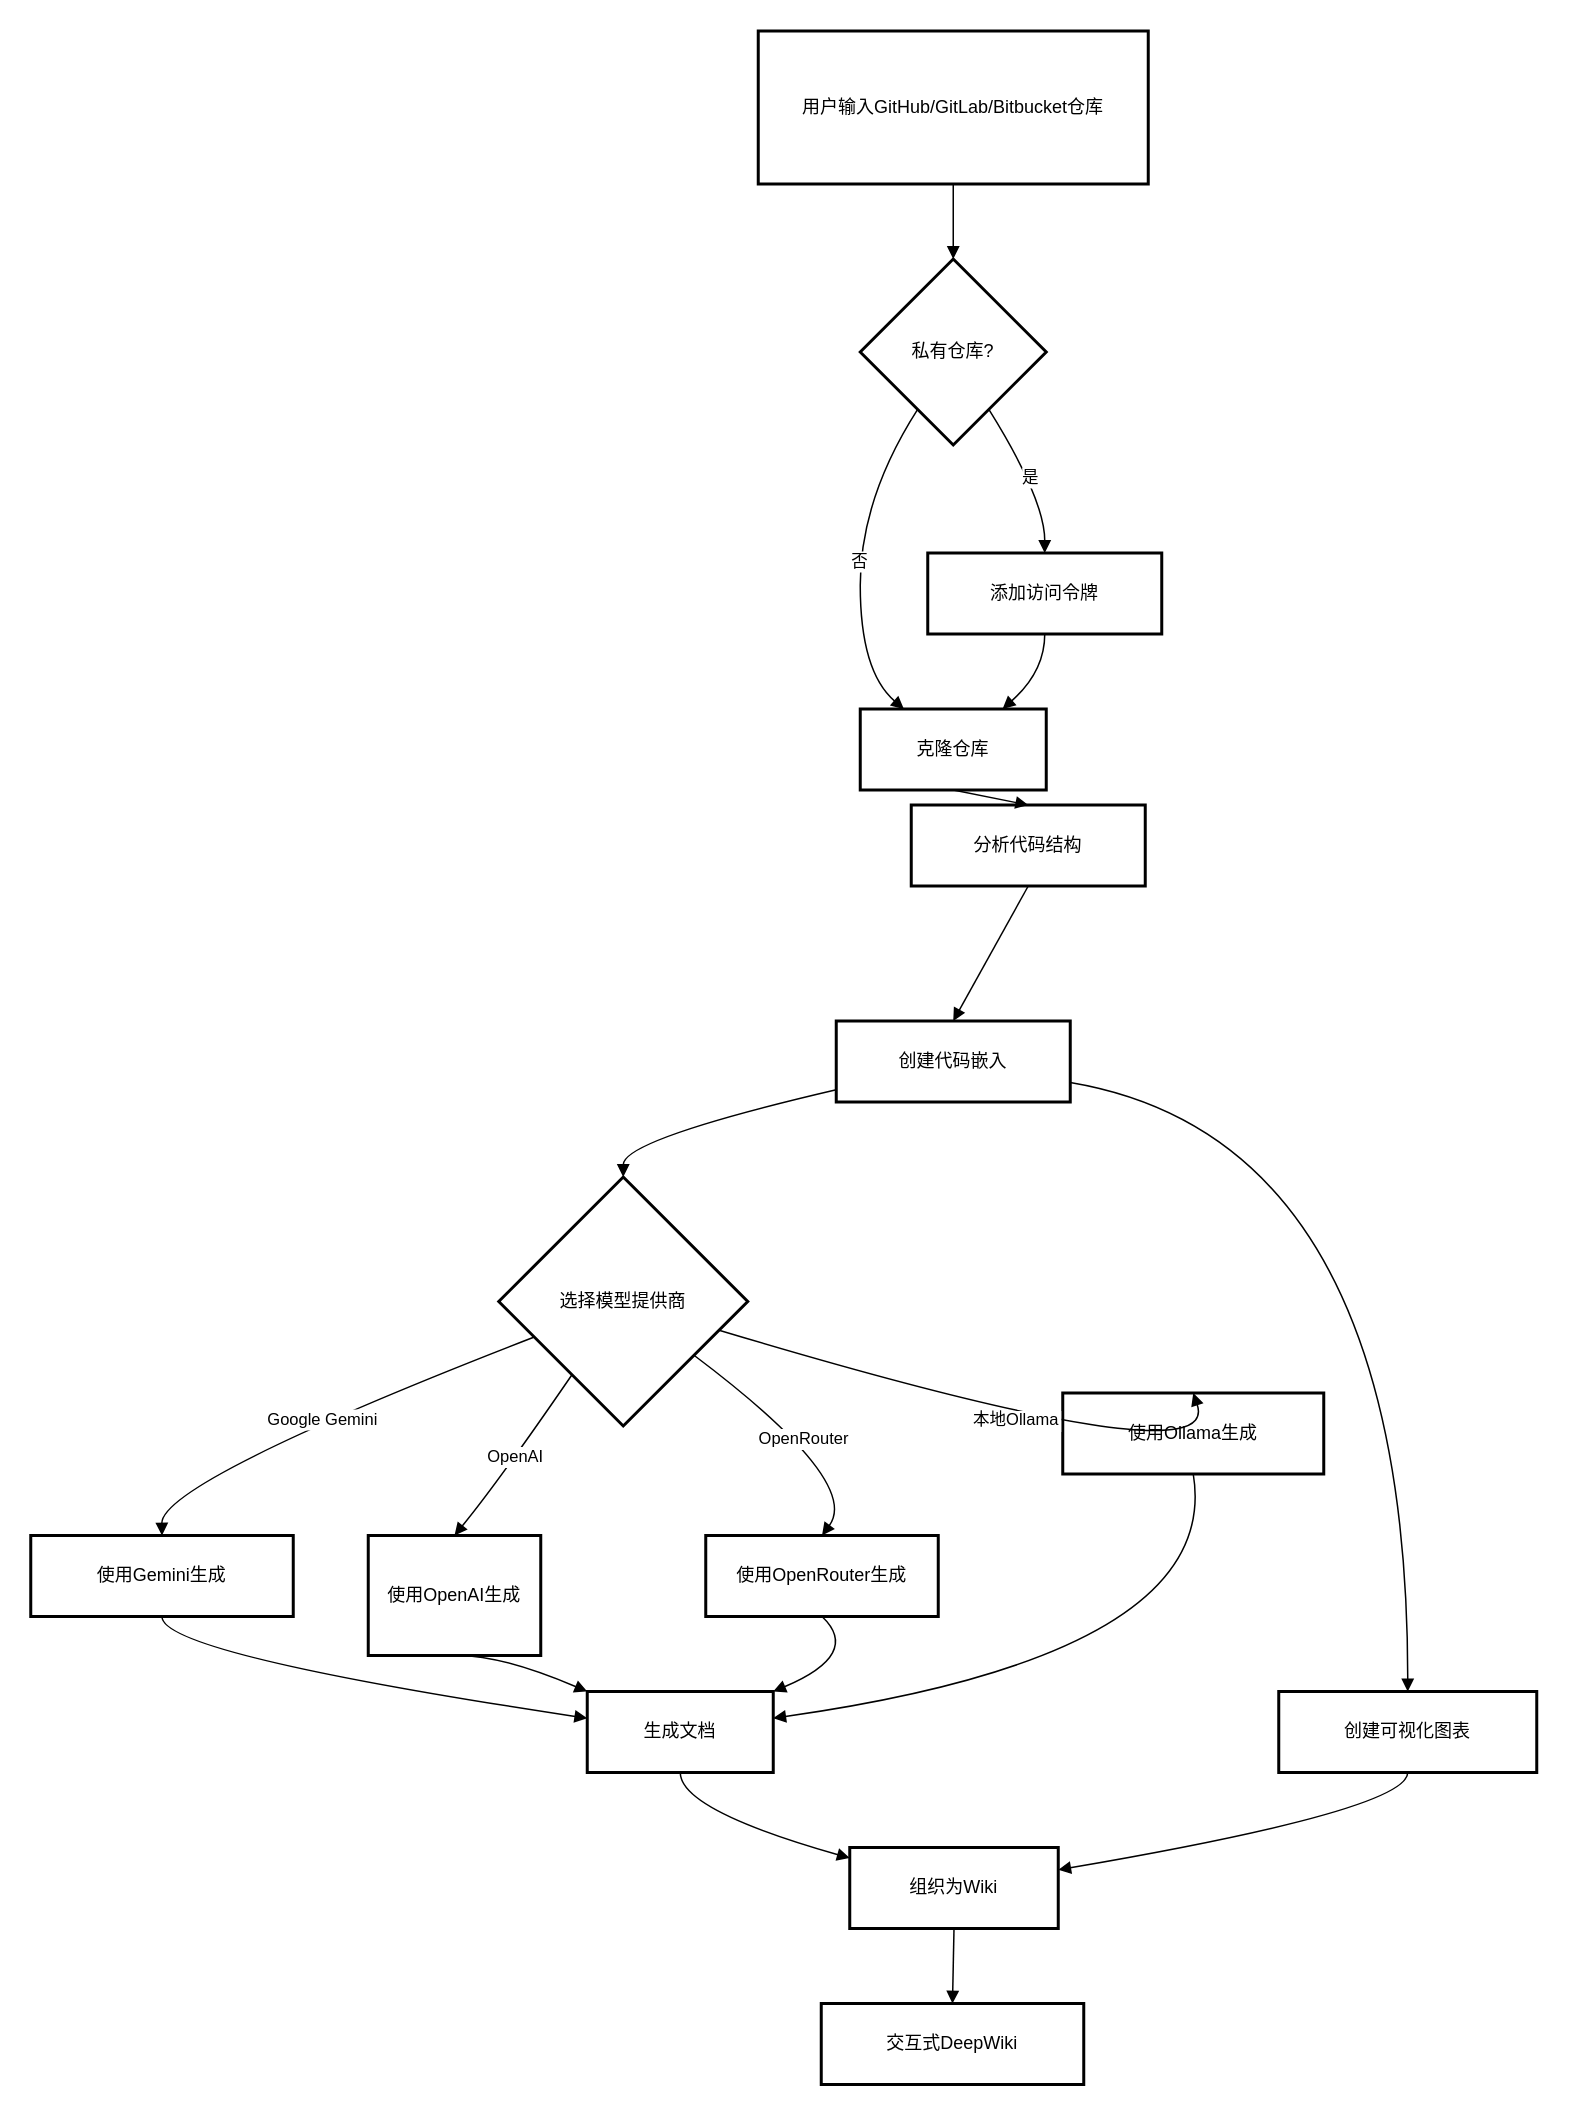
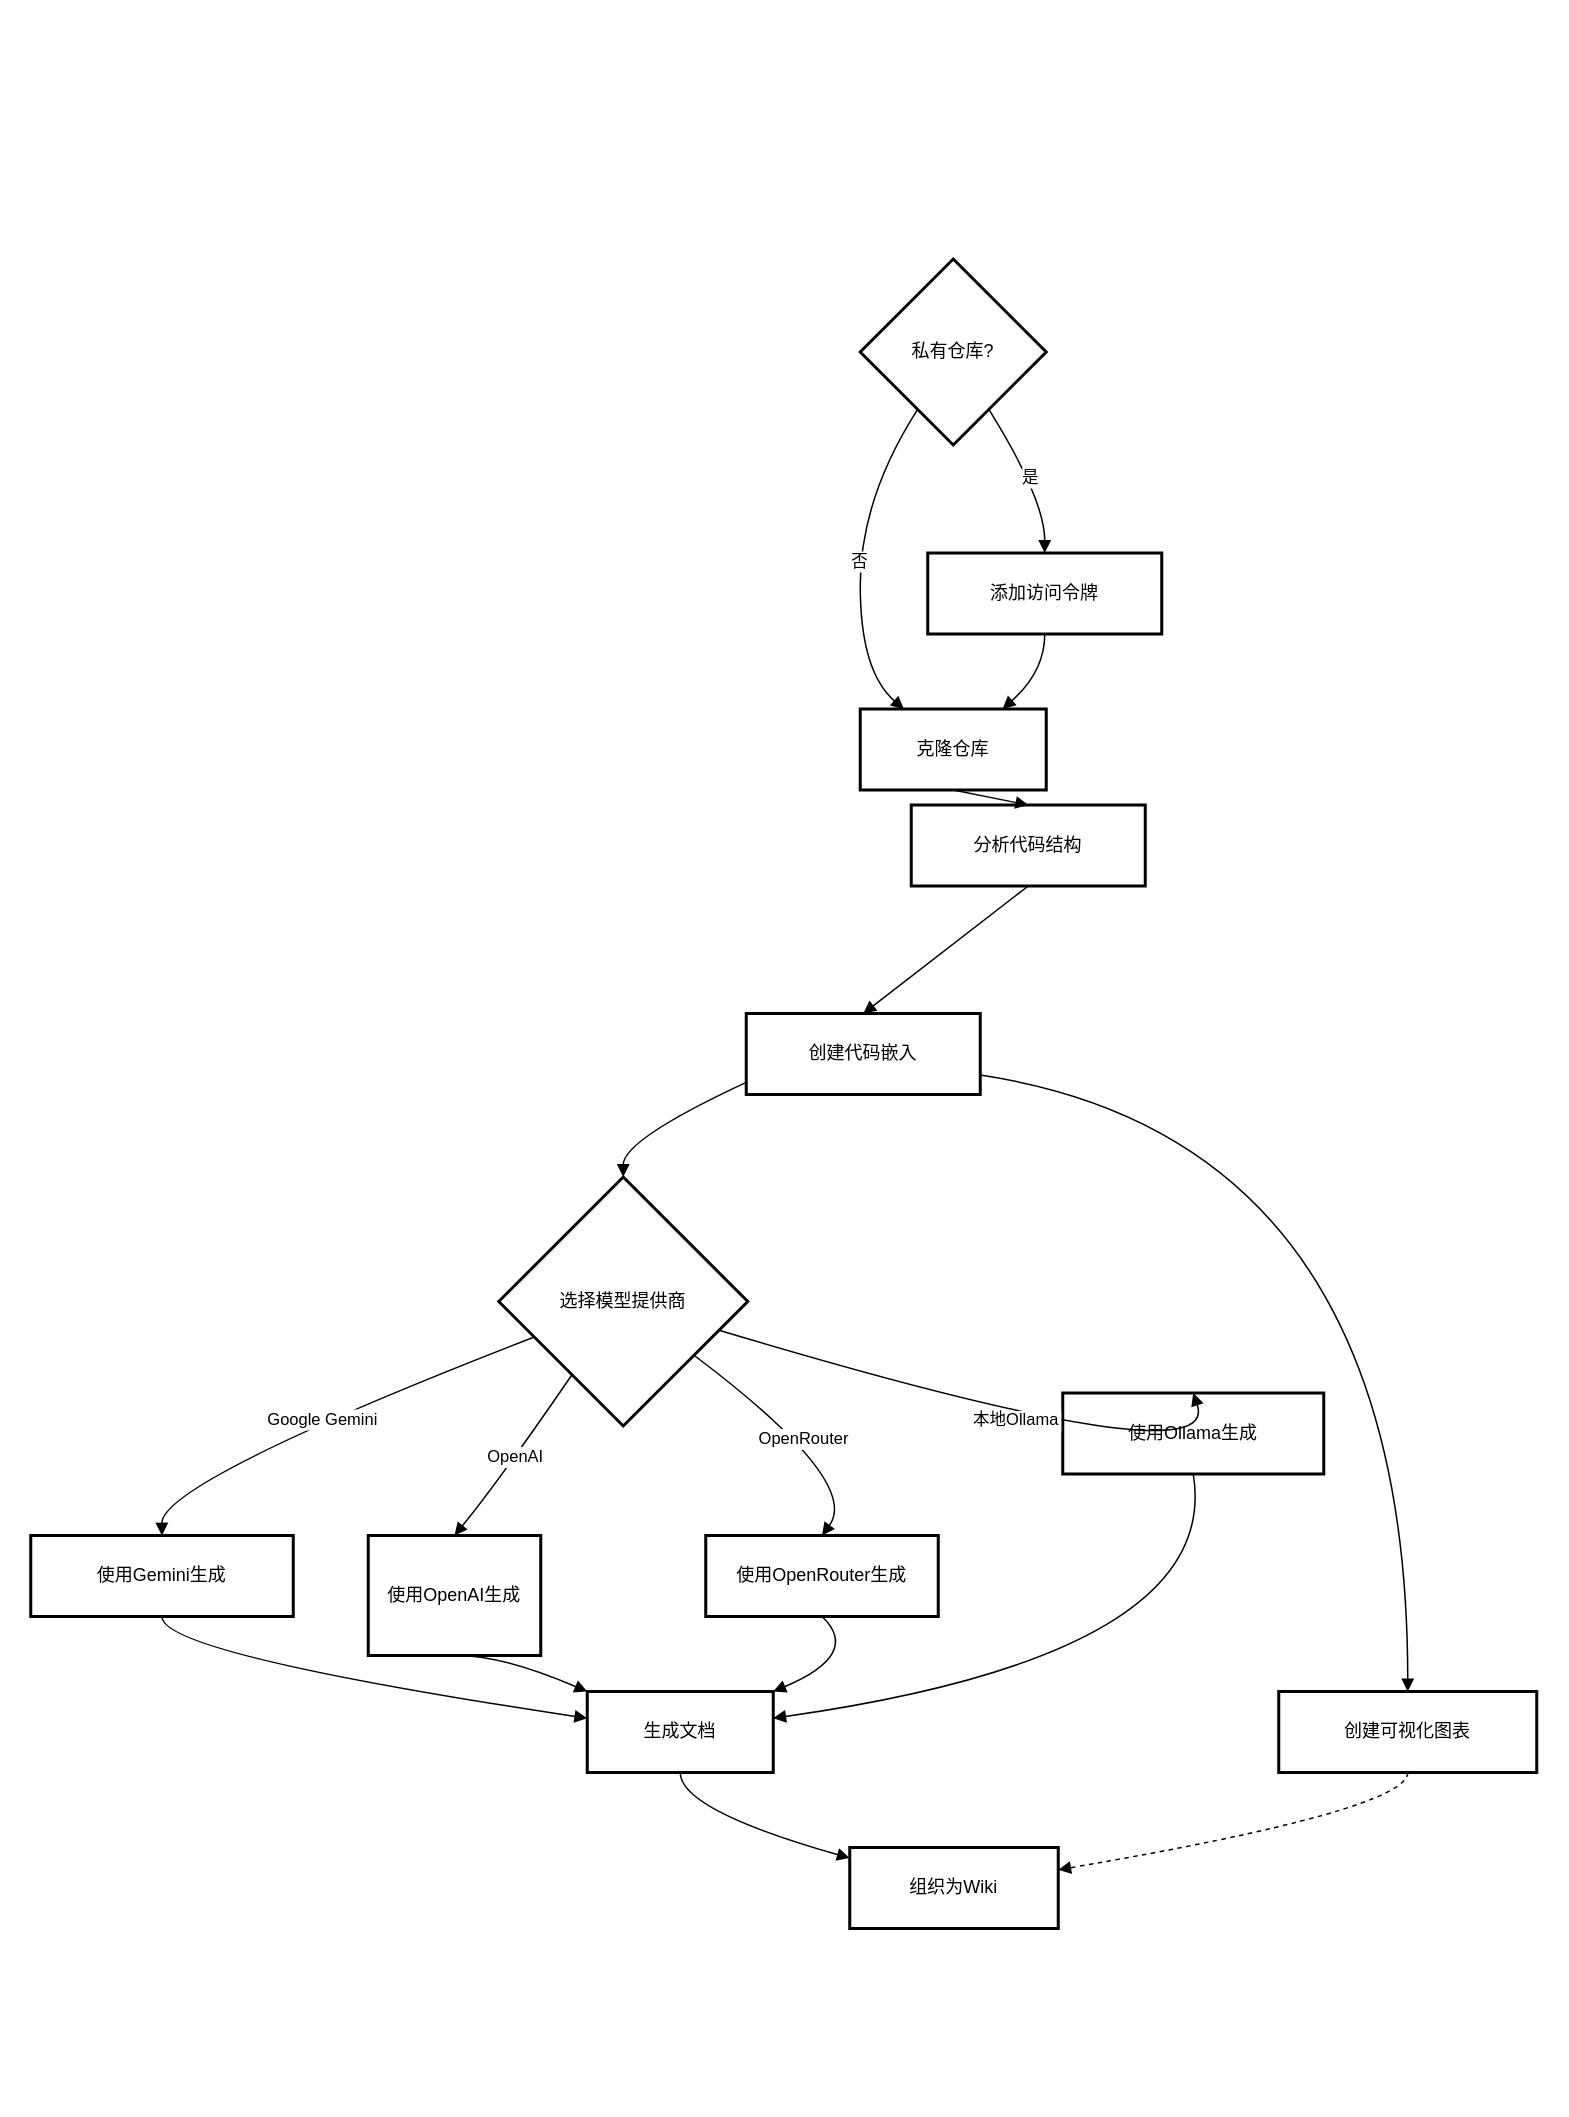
node "用户输入GitHub/GitLab/Bitbucket仓库": removed
edge "用户输入GitHub/GitLab/Bitbucket仓库" -> "私有仓库?": removed
node "创建代码嵌入": moved (953, 1061) -> (863, 1054)
edge "创建可视化图表" -> "组织为Wiki": style solid -> dashed
edge "组织为Wiki" -> "交互式DeepWiki": removed
node "交互式DeepWiki": removed
